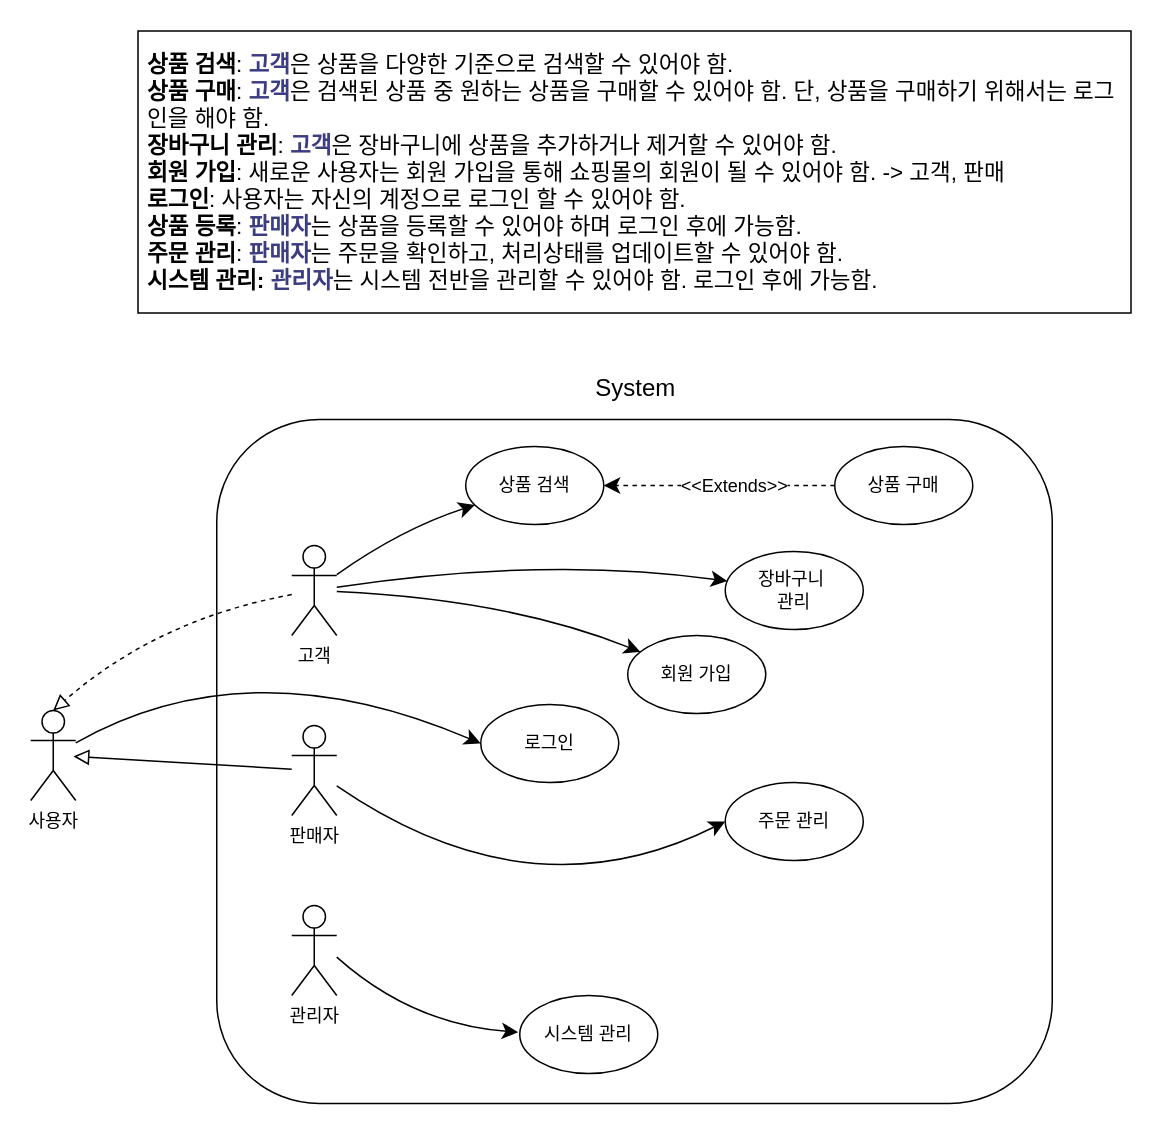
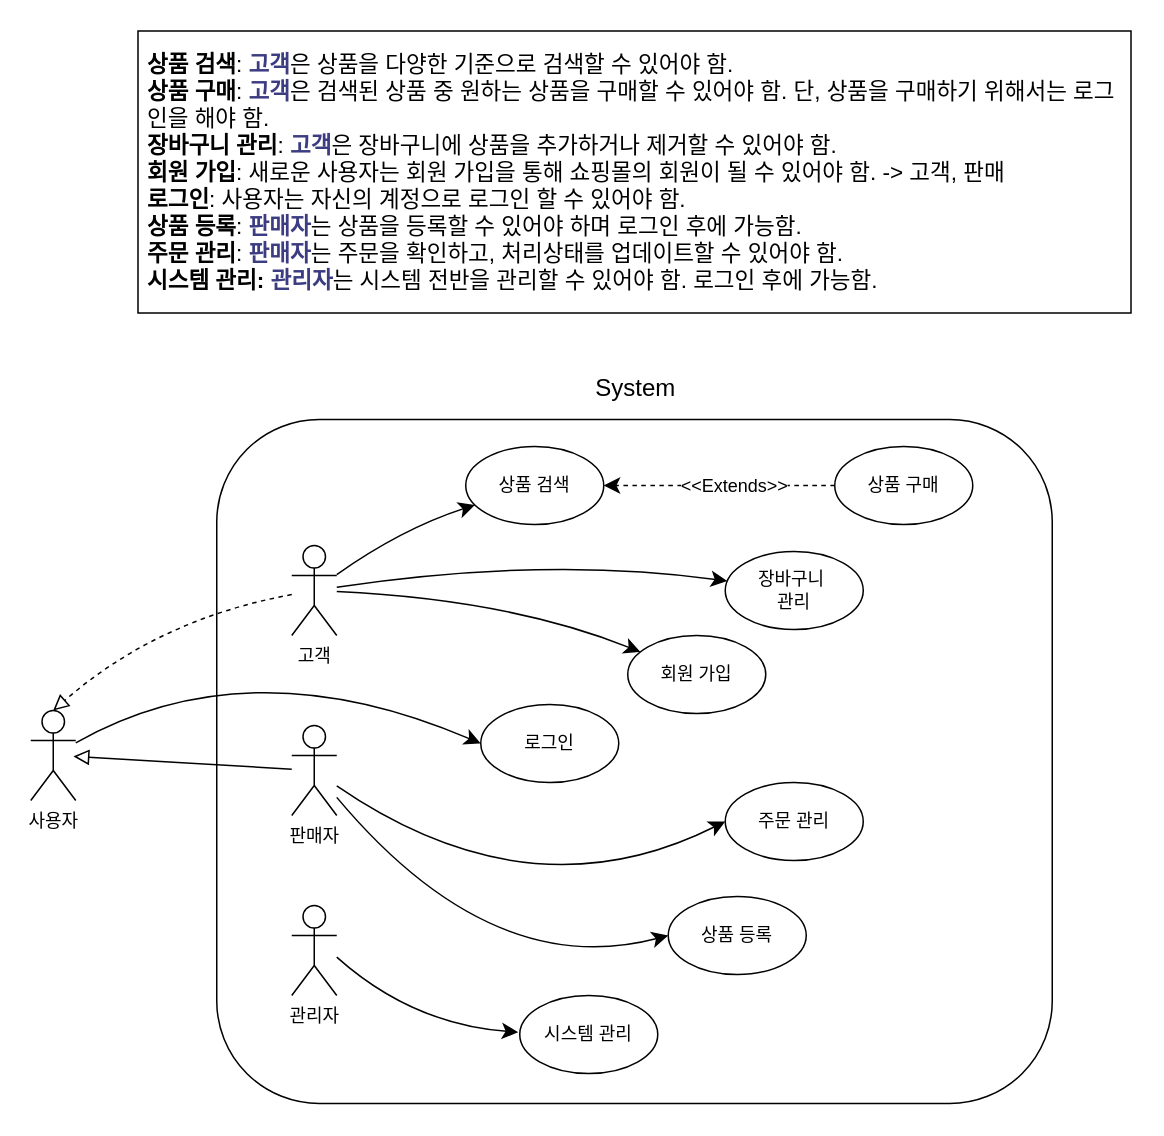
edge "판매자" -> "상품 등록": added
node "상품 등록": added
